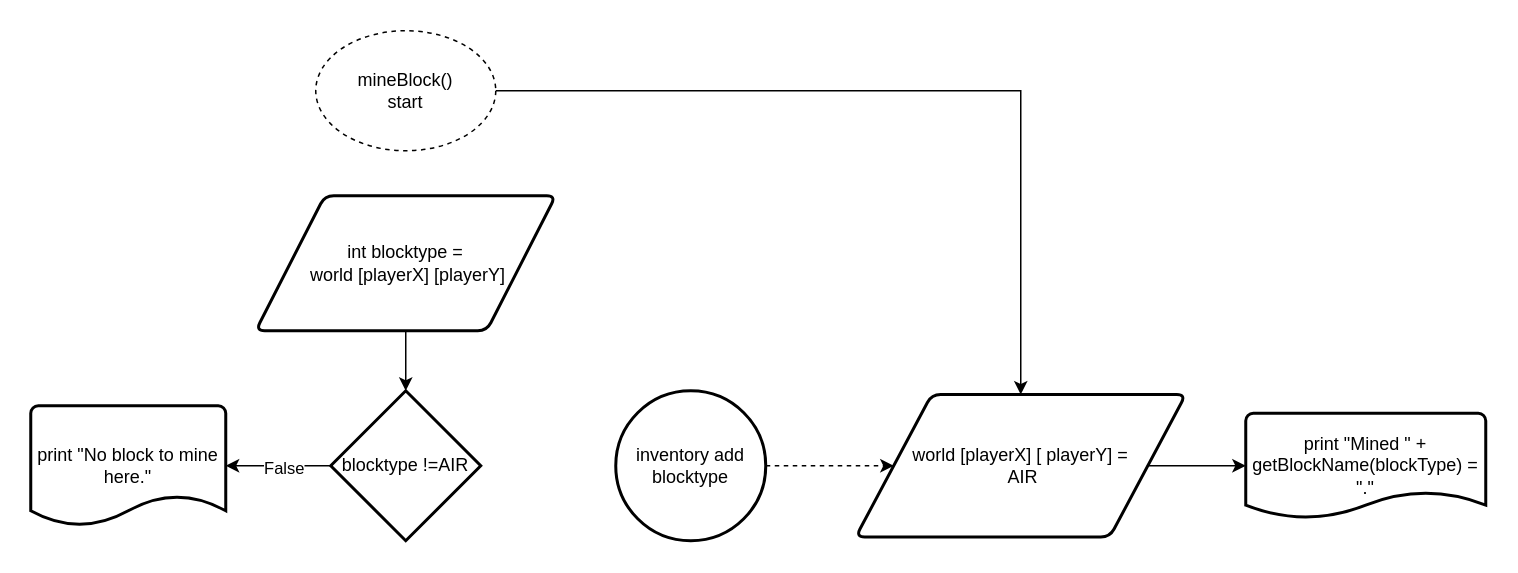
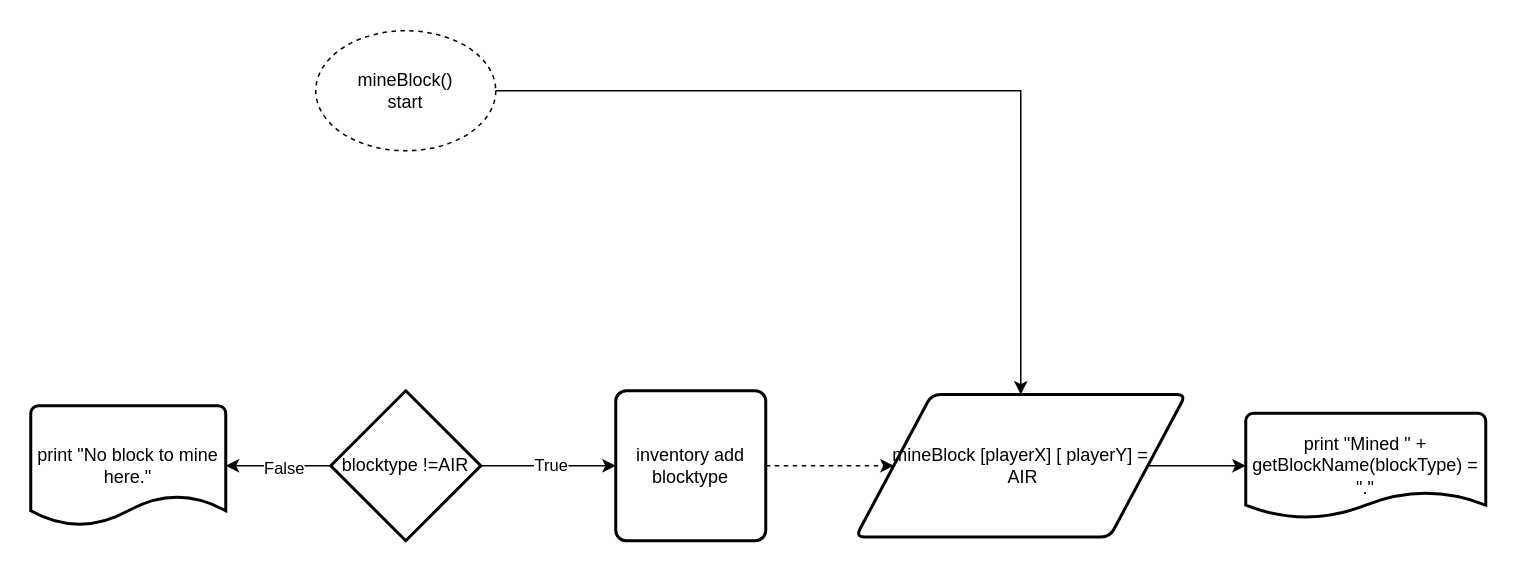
node "int blocktype = world [playerX] [playerY]": removed
edge "int blocktype = world [playerX] [playerY]" -> "blocktype !=AIR": removed
edge "blocktype !=AIR" -> "inventory add blocktype": added, label "True"
node "inventory add blocktype": shape ellipse -> rounded rectangle
node "world [playerX] [ playerY] = AIR": label "world [playerX] [ playerY] = AIR" -> "mineBlock [playerX] [ playerY] = AIR"
